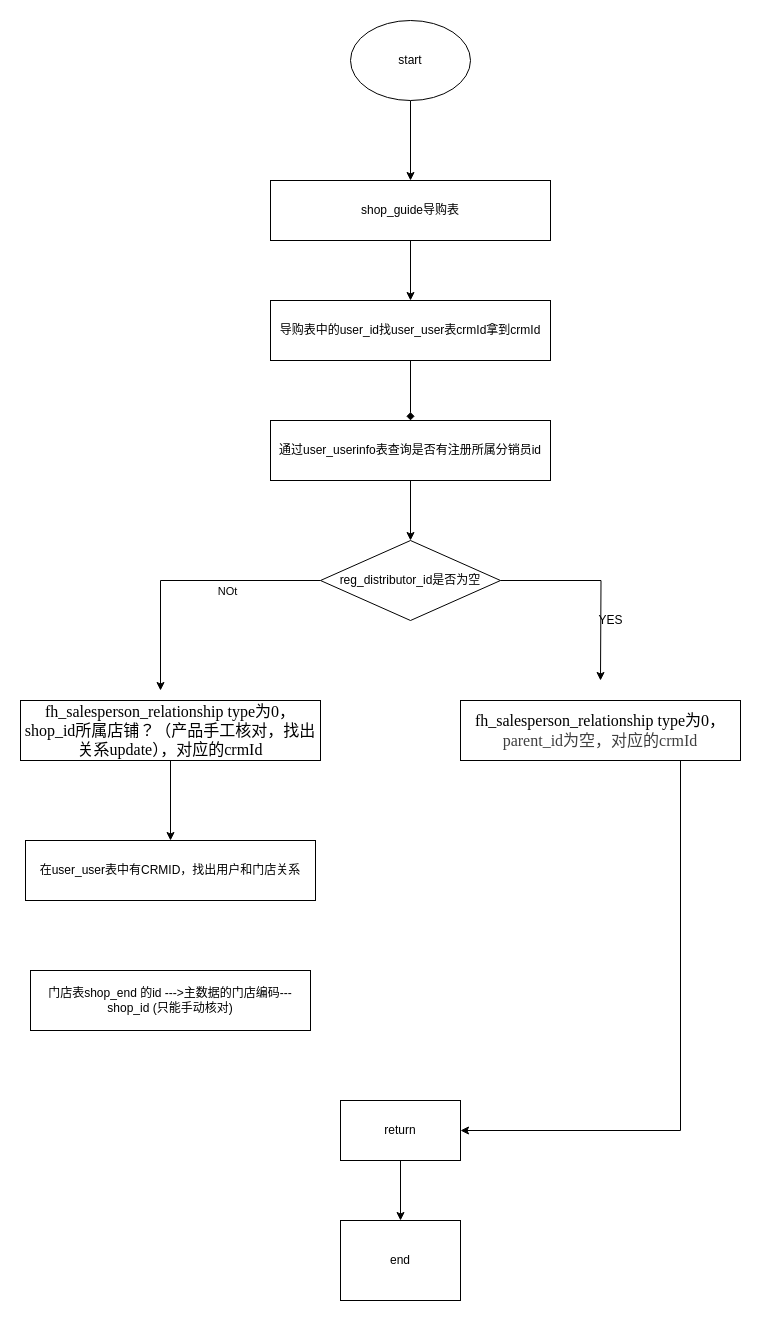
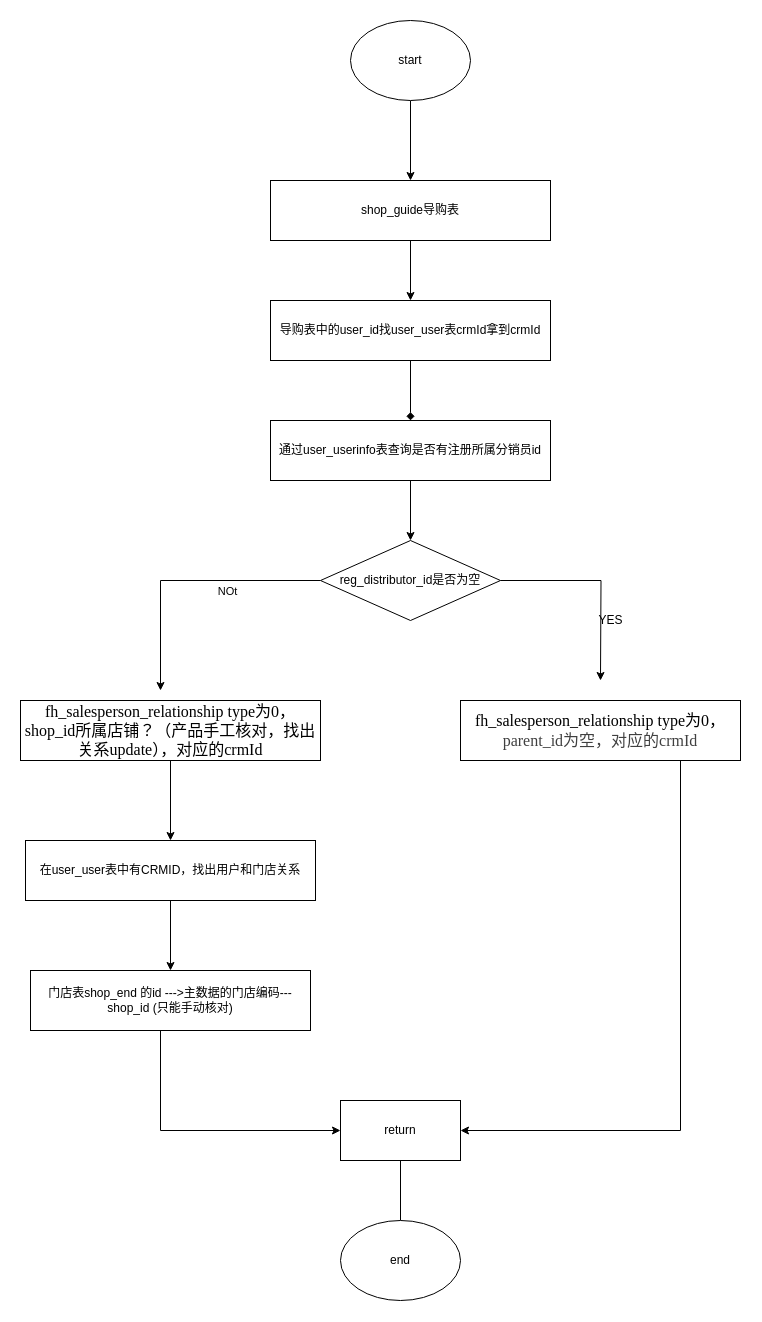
edge "在user_user表中有CRMID，找出用户和门店关系" -> "门店表shop_end 的id --->主数据的门店编码---shop_id (只能手动核对)": added
edge "门店表shop_end 的id --->主数据的门店编码---shop_id (只能手动核对)" -> "return": added
edge "return" -> "end": arrowhead classic -> none
node "end": shape rectangle -> ellipse
